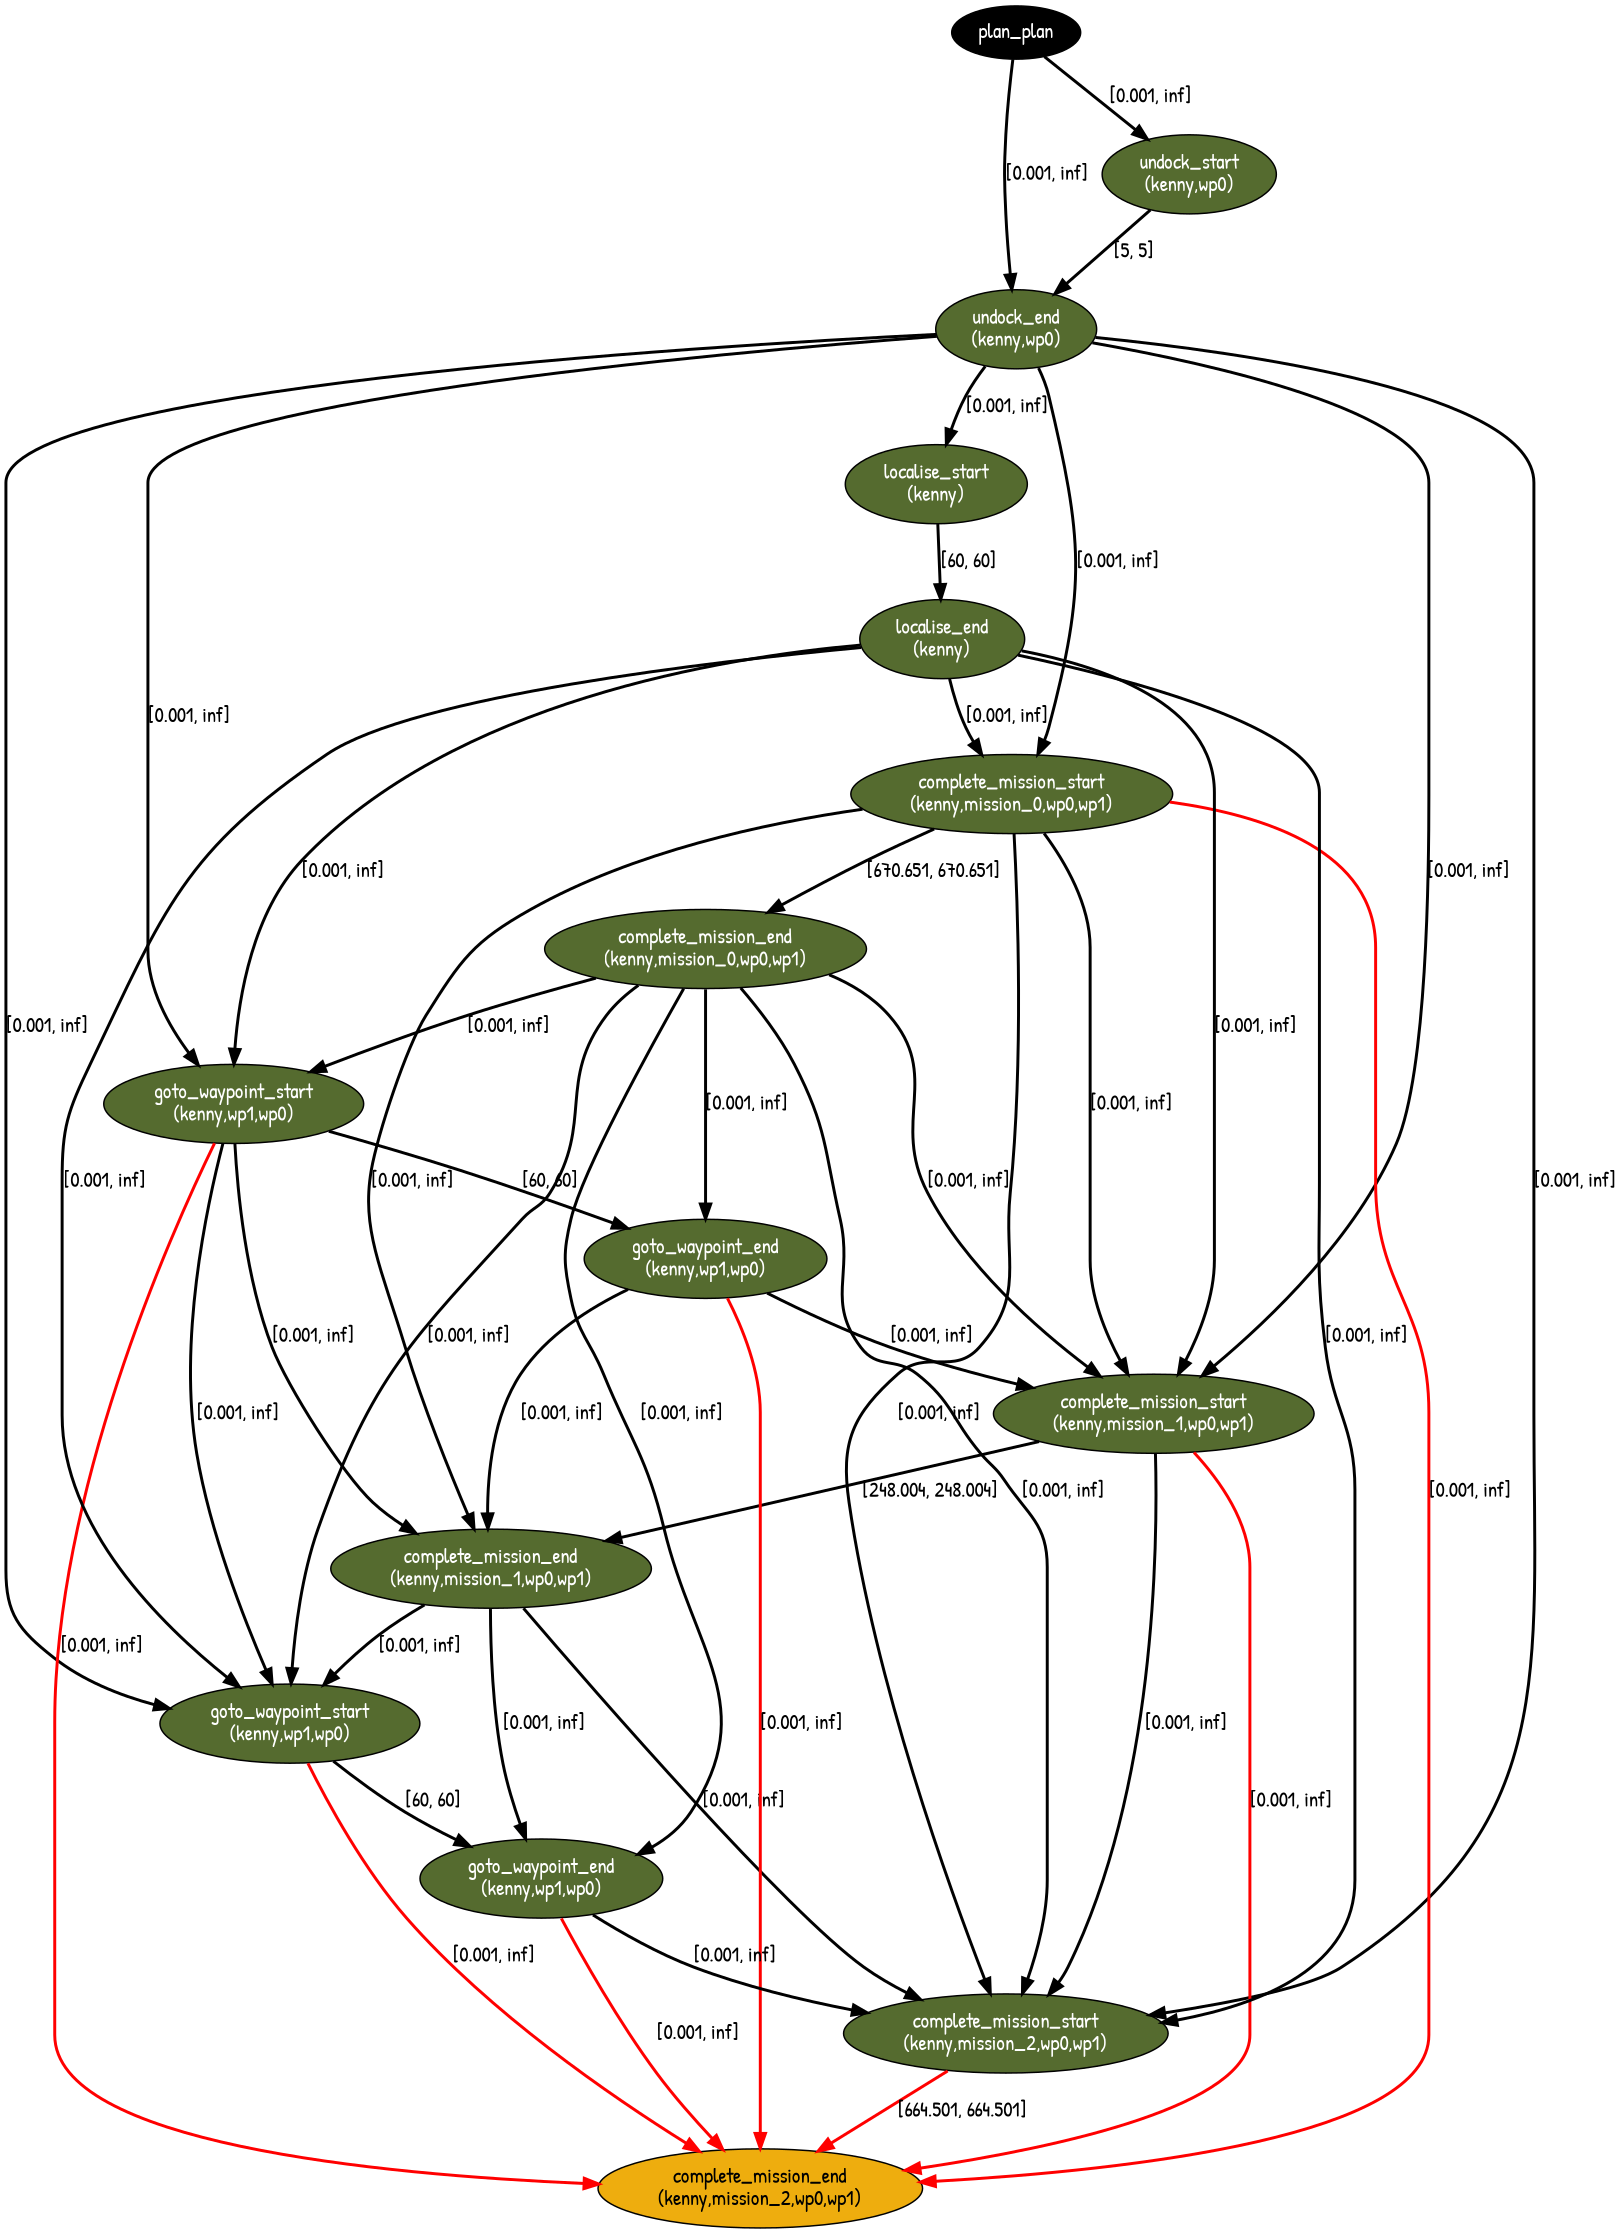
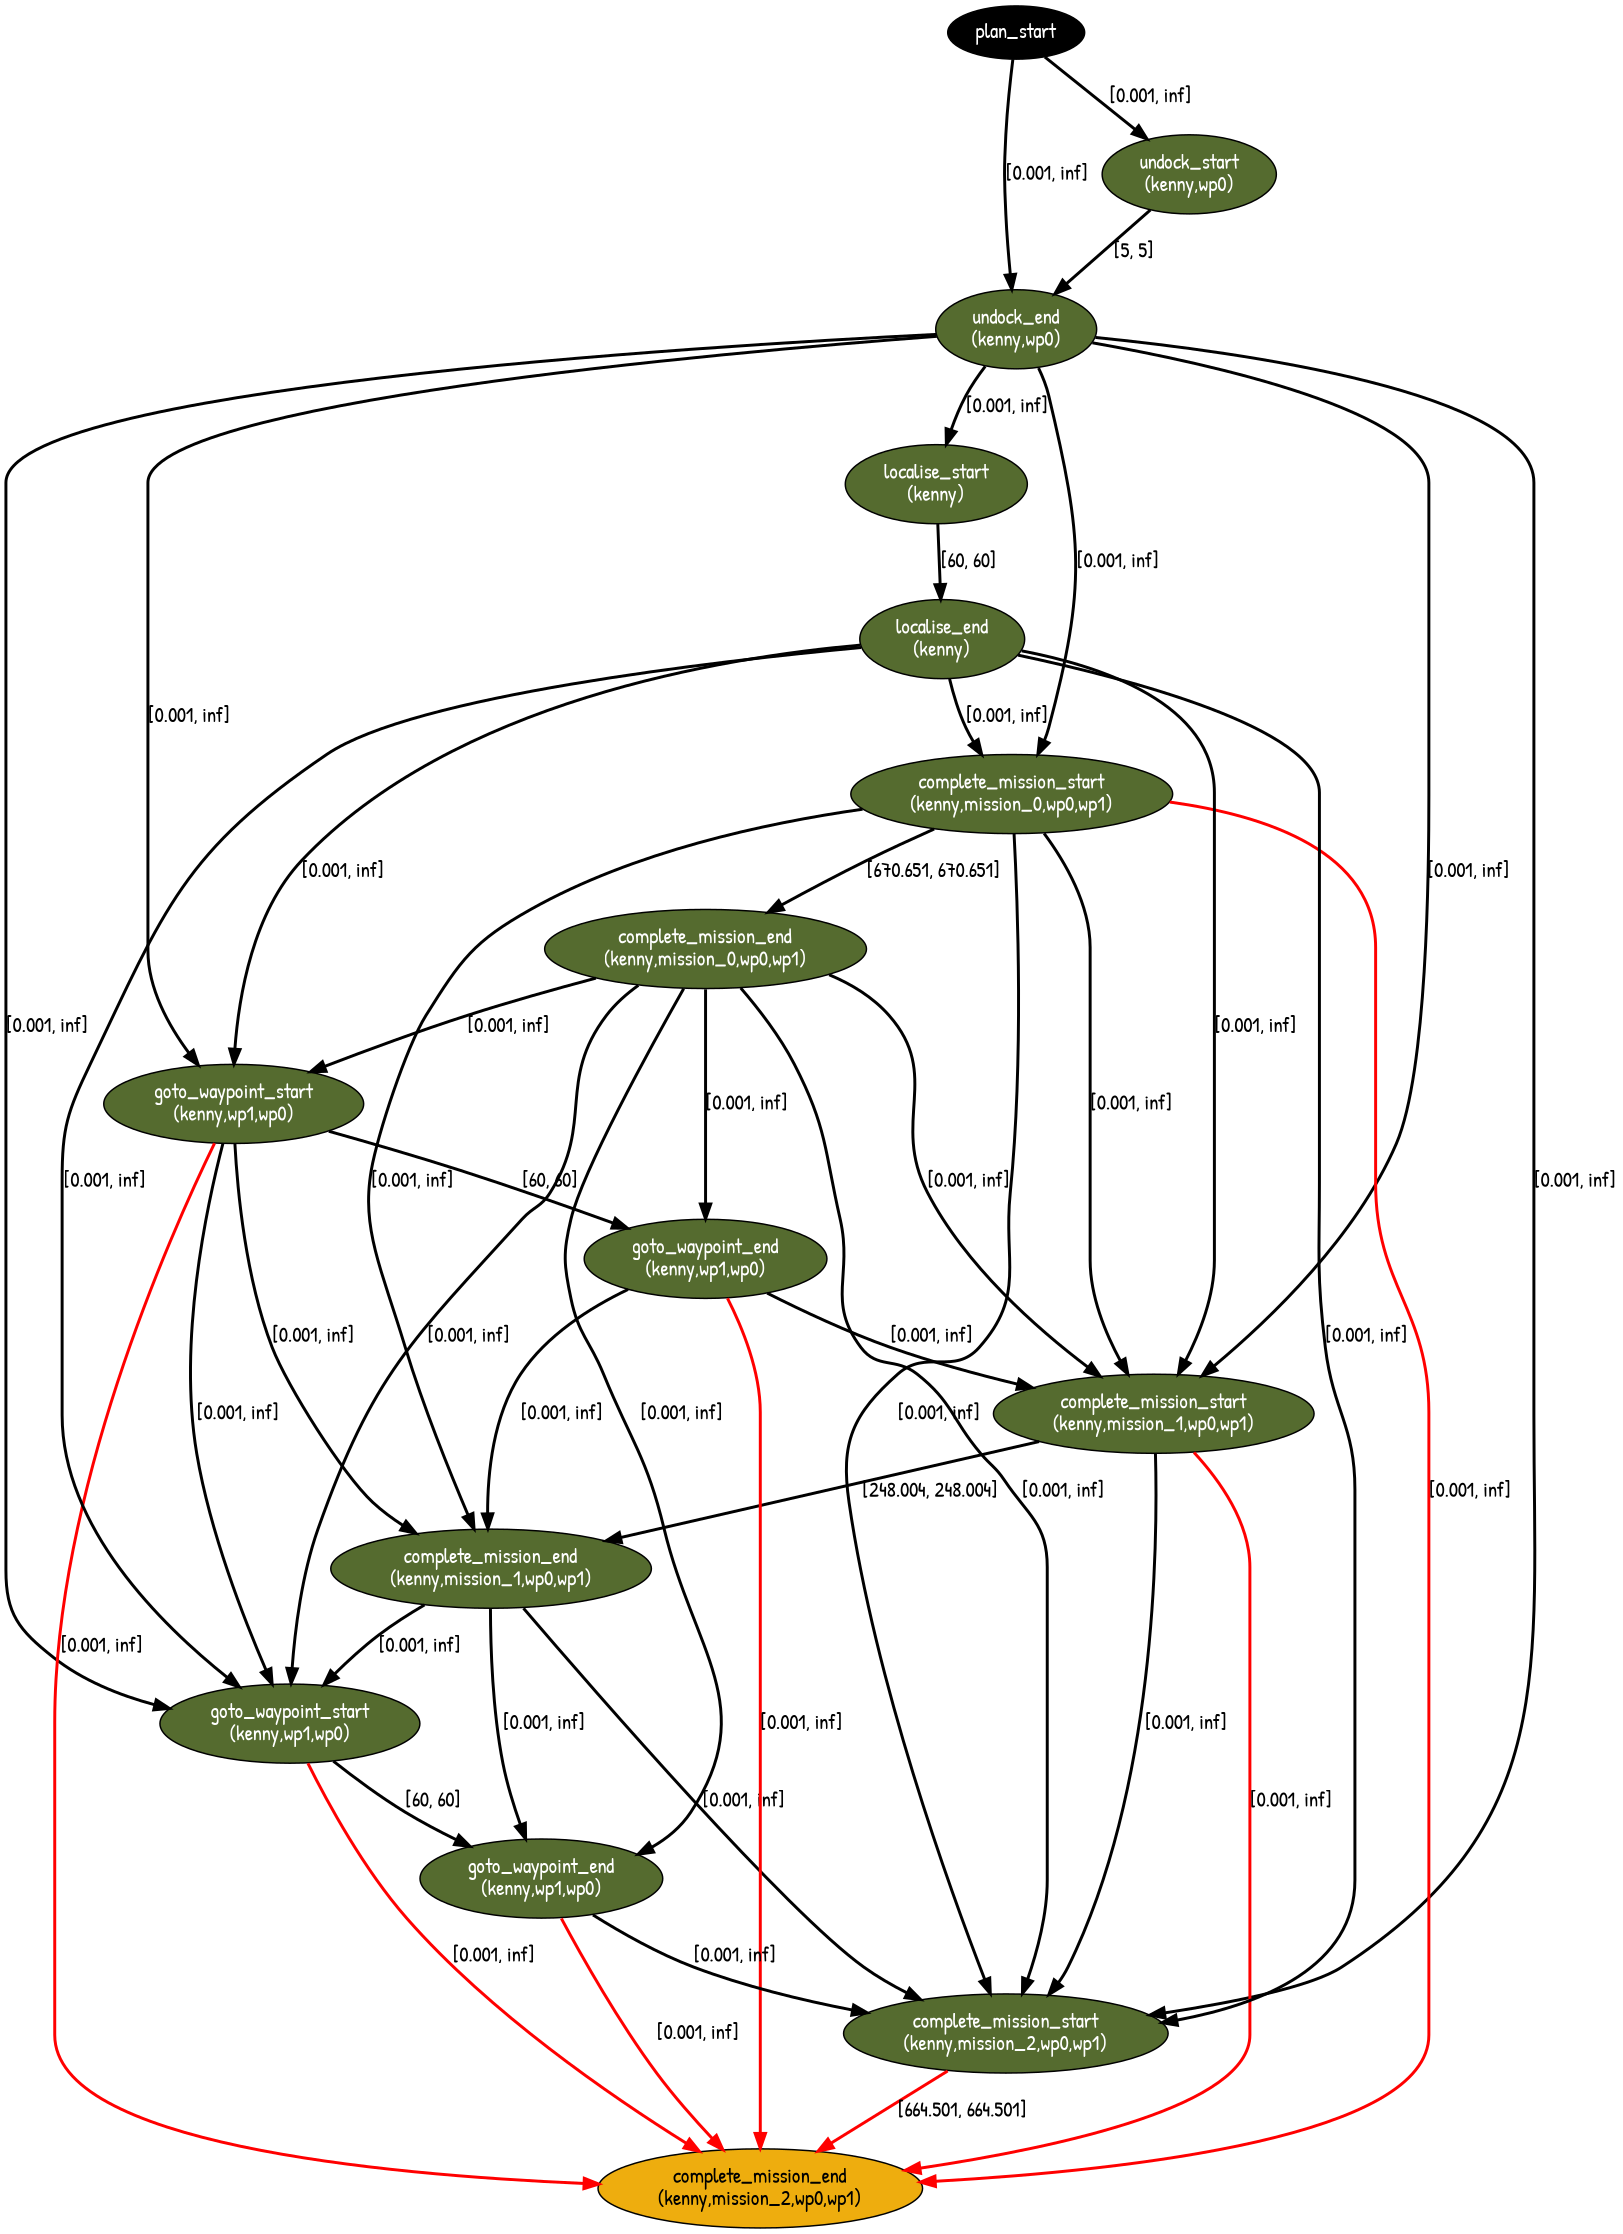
node "plan_plan": label "plan_plan" -> "plan_start"
